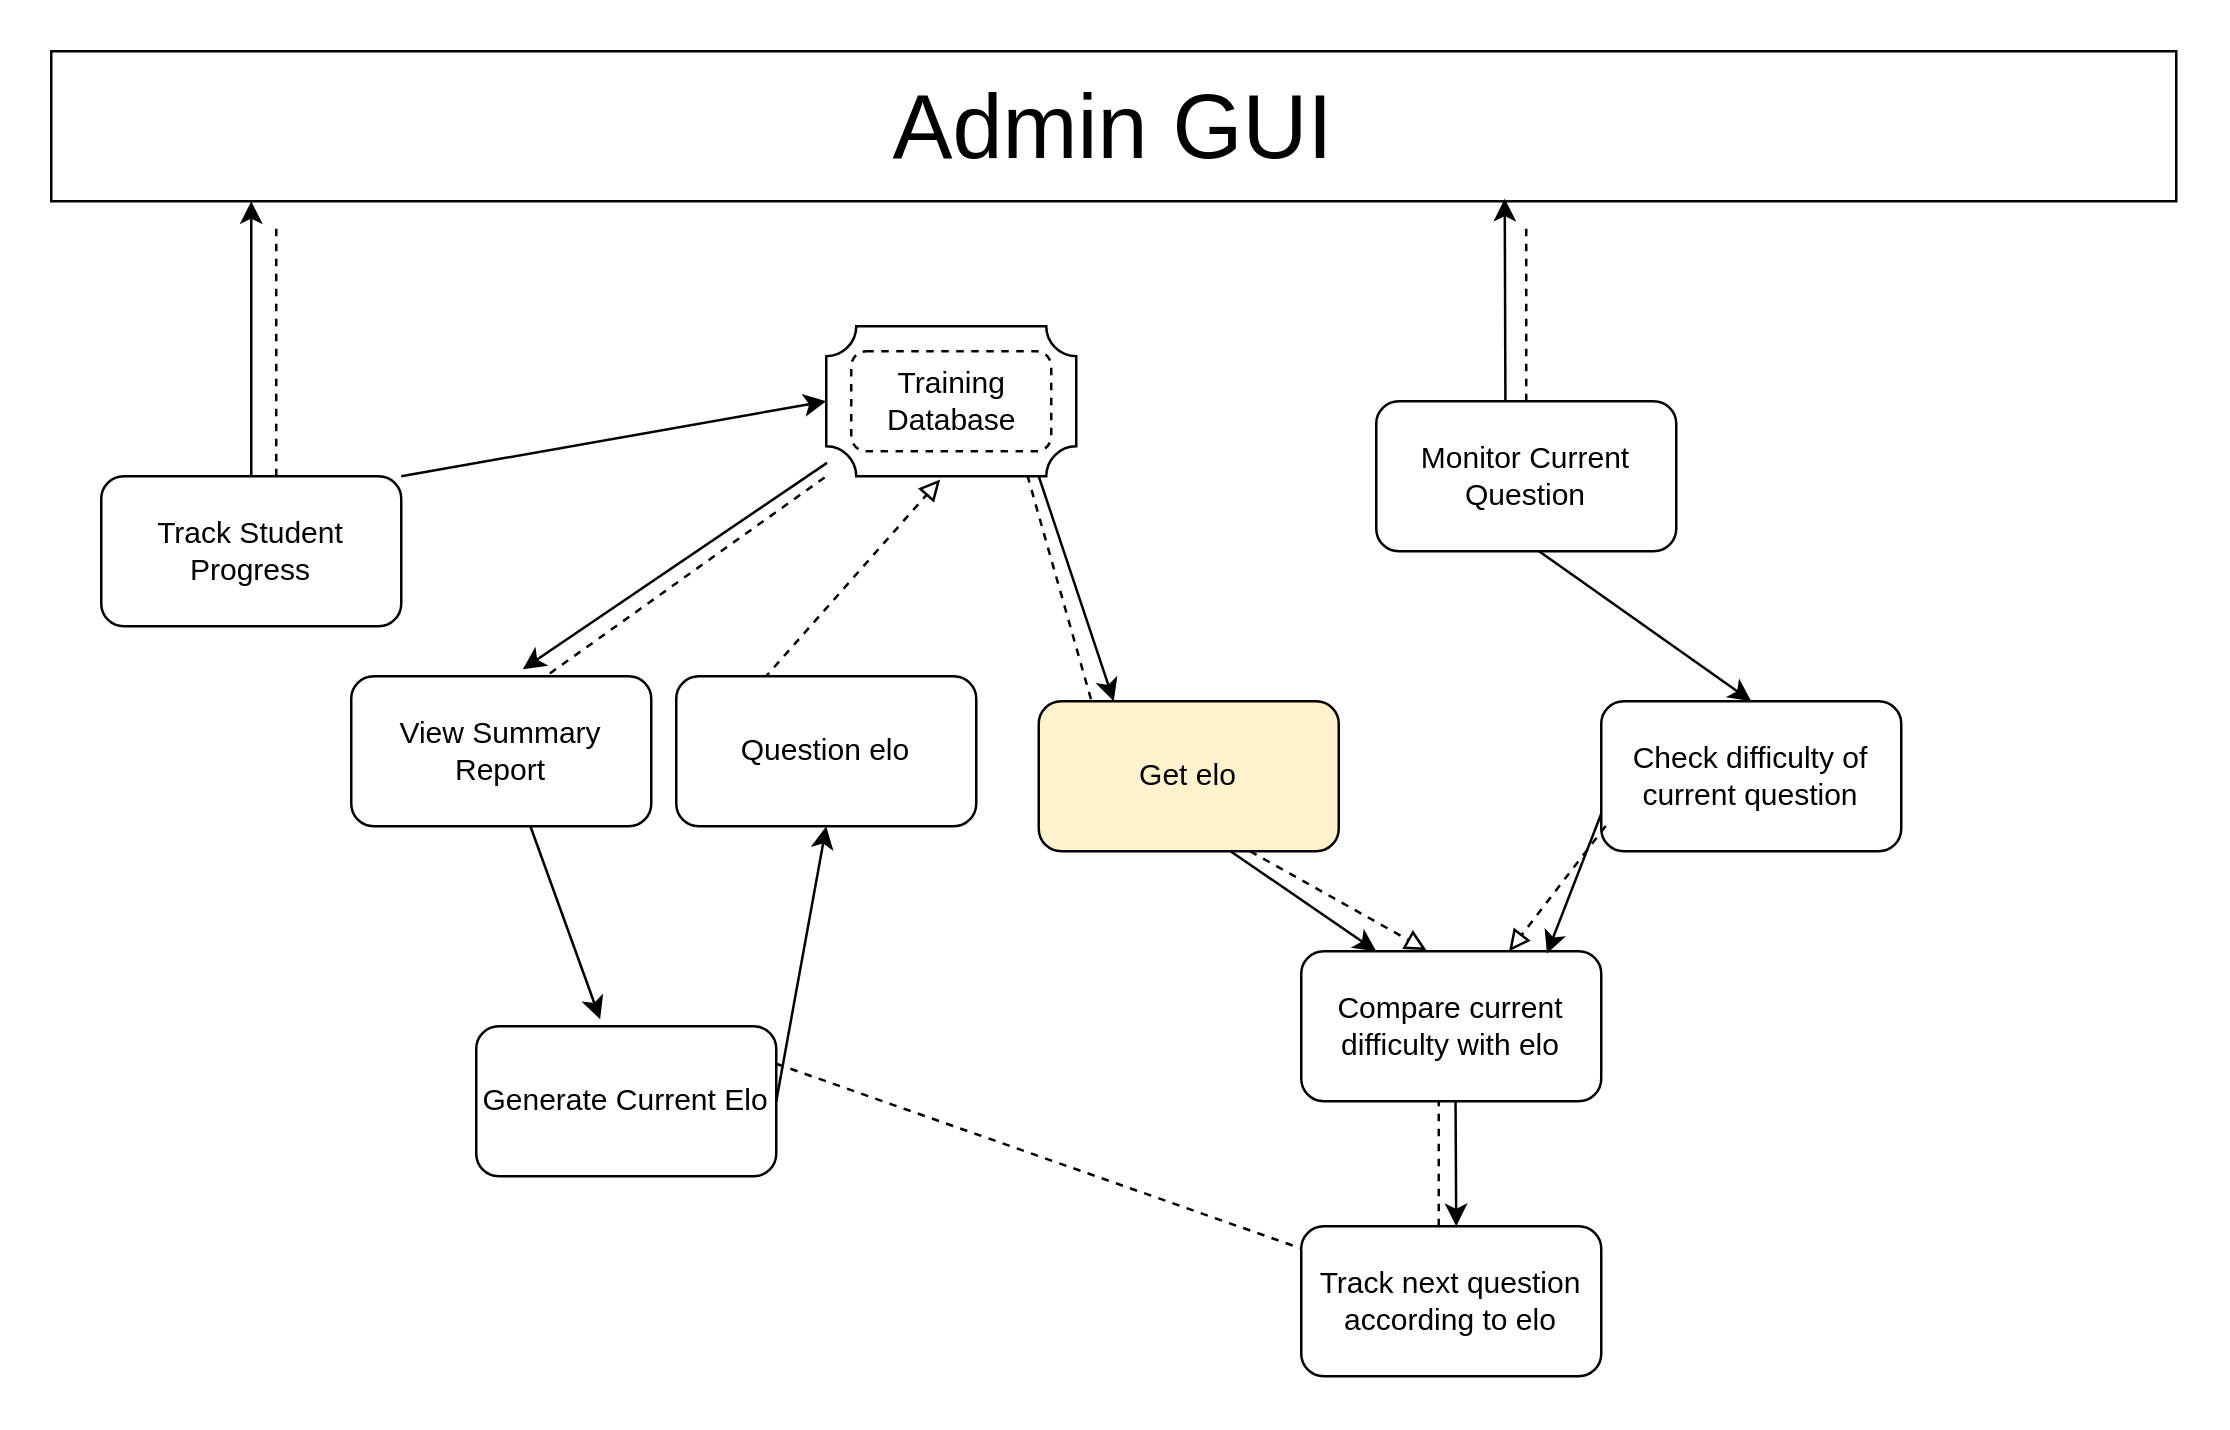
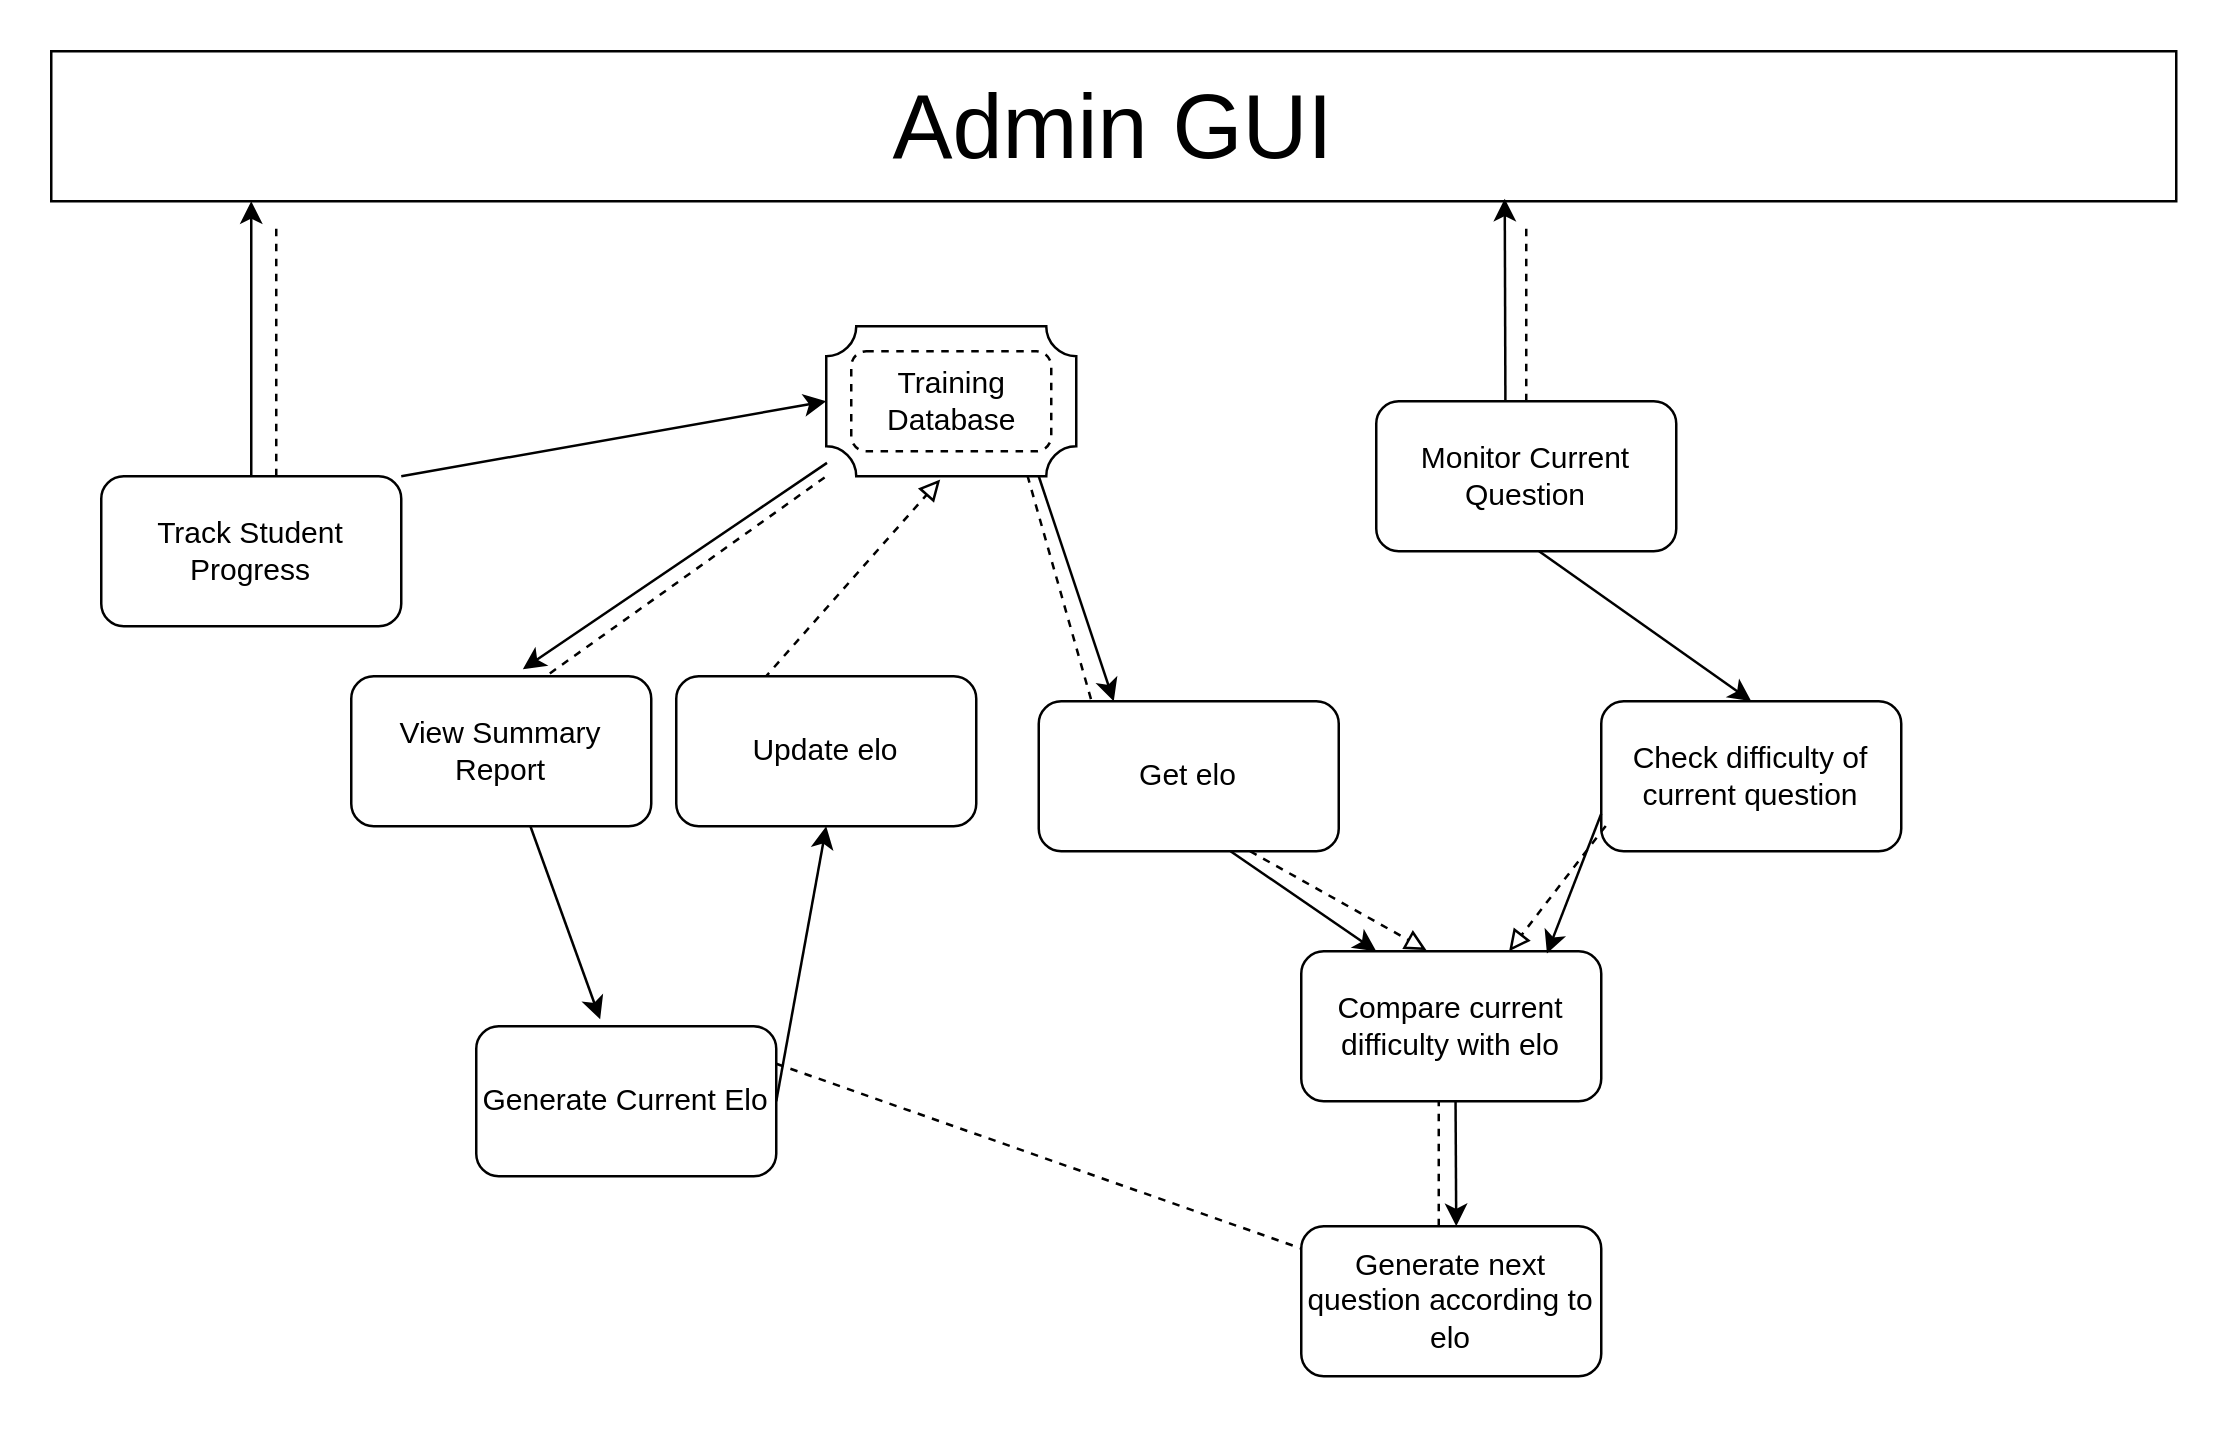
node "Question elo": label "Question elo" -> "Update elo"
node "Get elo": fillcolor #fff2cc -> #ffffff
node "Track next question according to elo": label "Track next question according to elo" -> "Generate next question according to elo"
